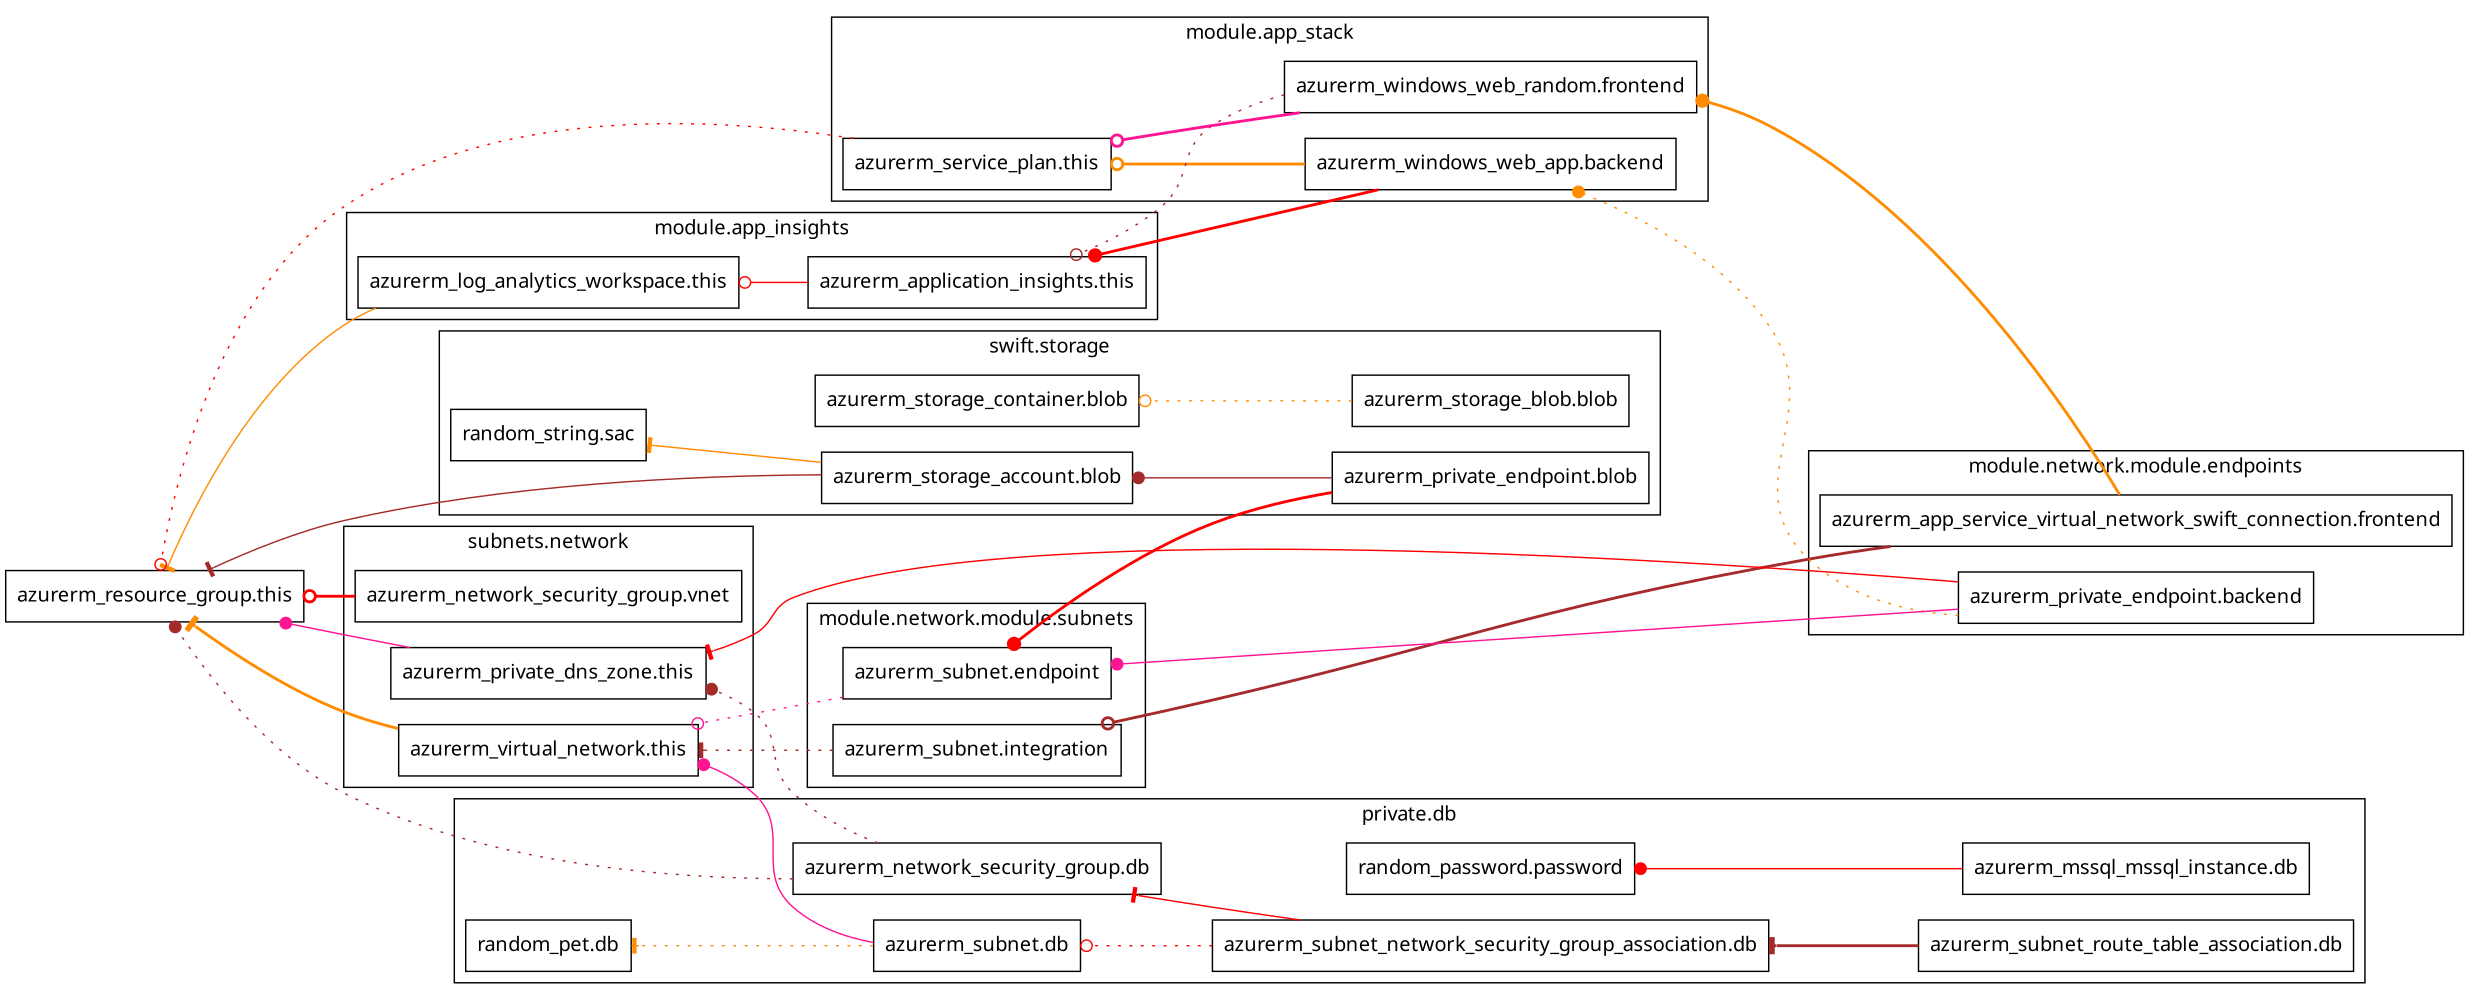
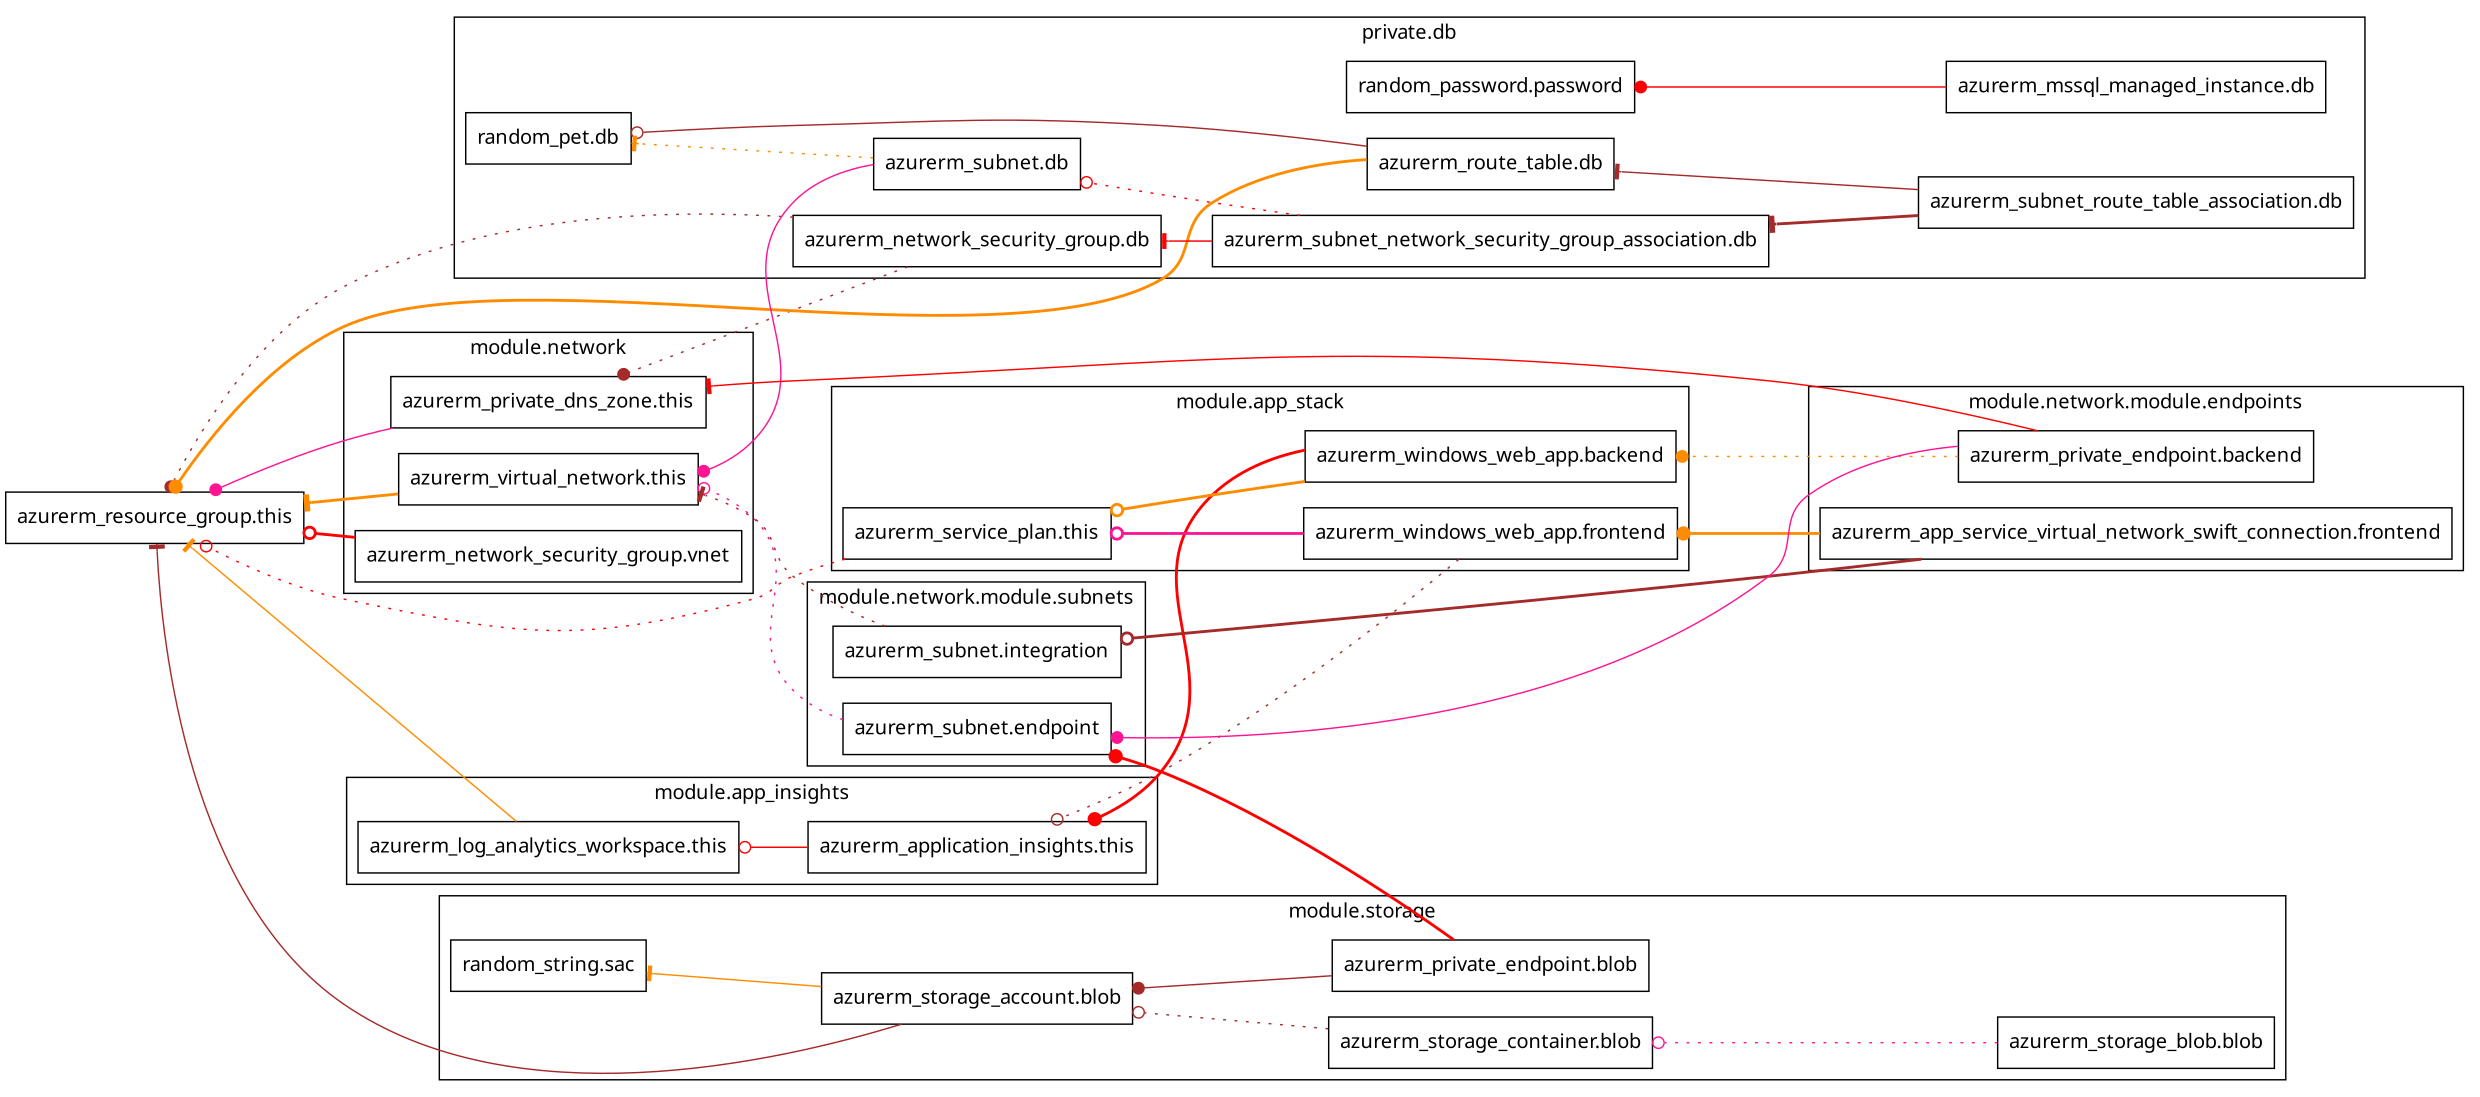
node "azurerm_windows_web_random.frontend": label "azurerm_windows_web_random.frontend" -> "azurerm_windows_web_app.frontend"
node "azurerm_route_table.db": added
cluster "swift.storage": label "swift.storage" -> "module.storage"
edge "azurerm_storage_blob.blob" -> "azurerm_storage_container.blob": color darkorange -> deeppink
cluster "subnets.network": label "subnets.network" -> "module.network"
node "azurerm_mssql_mssql_instance.db": label "azurerm_mssql_mssql_instance.db" -> "azurerm_mssql_managed_instance.db"
edge "azurerm_storage_container.blob" -> "azurerm_storage_account.blob": added
